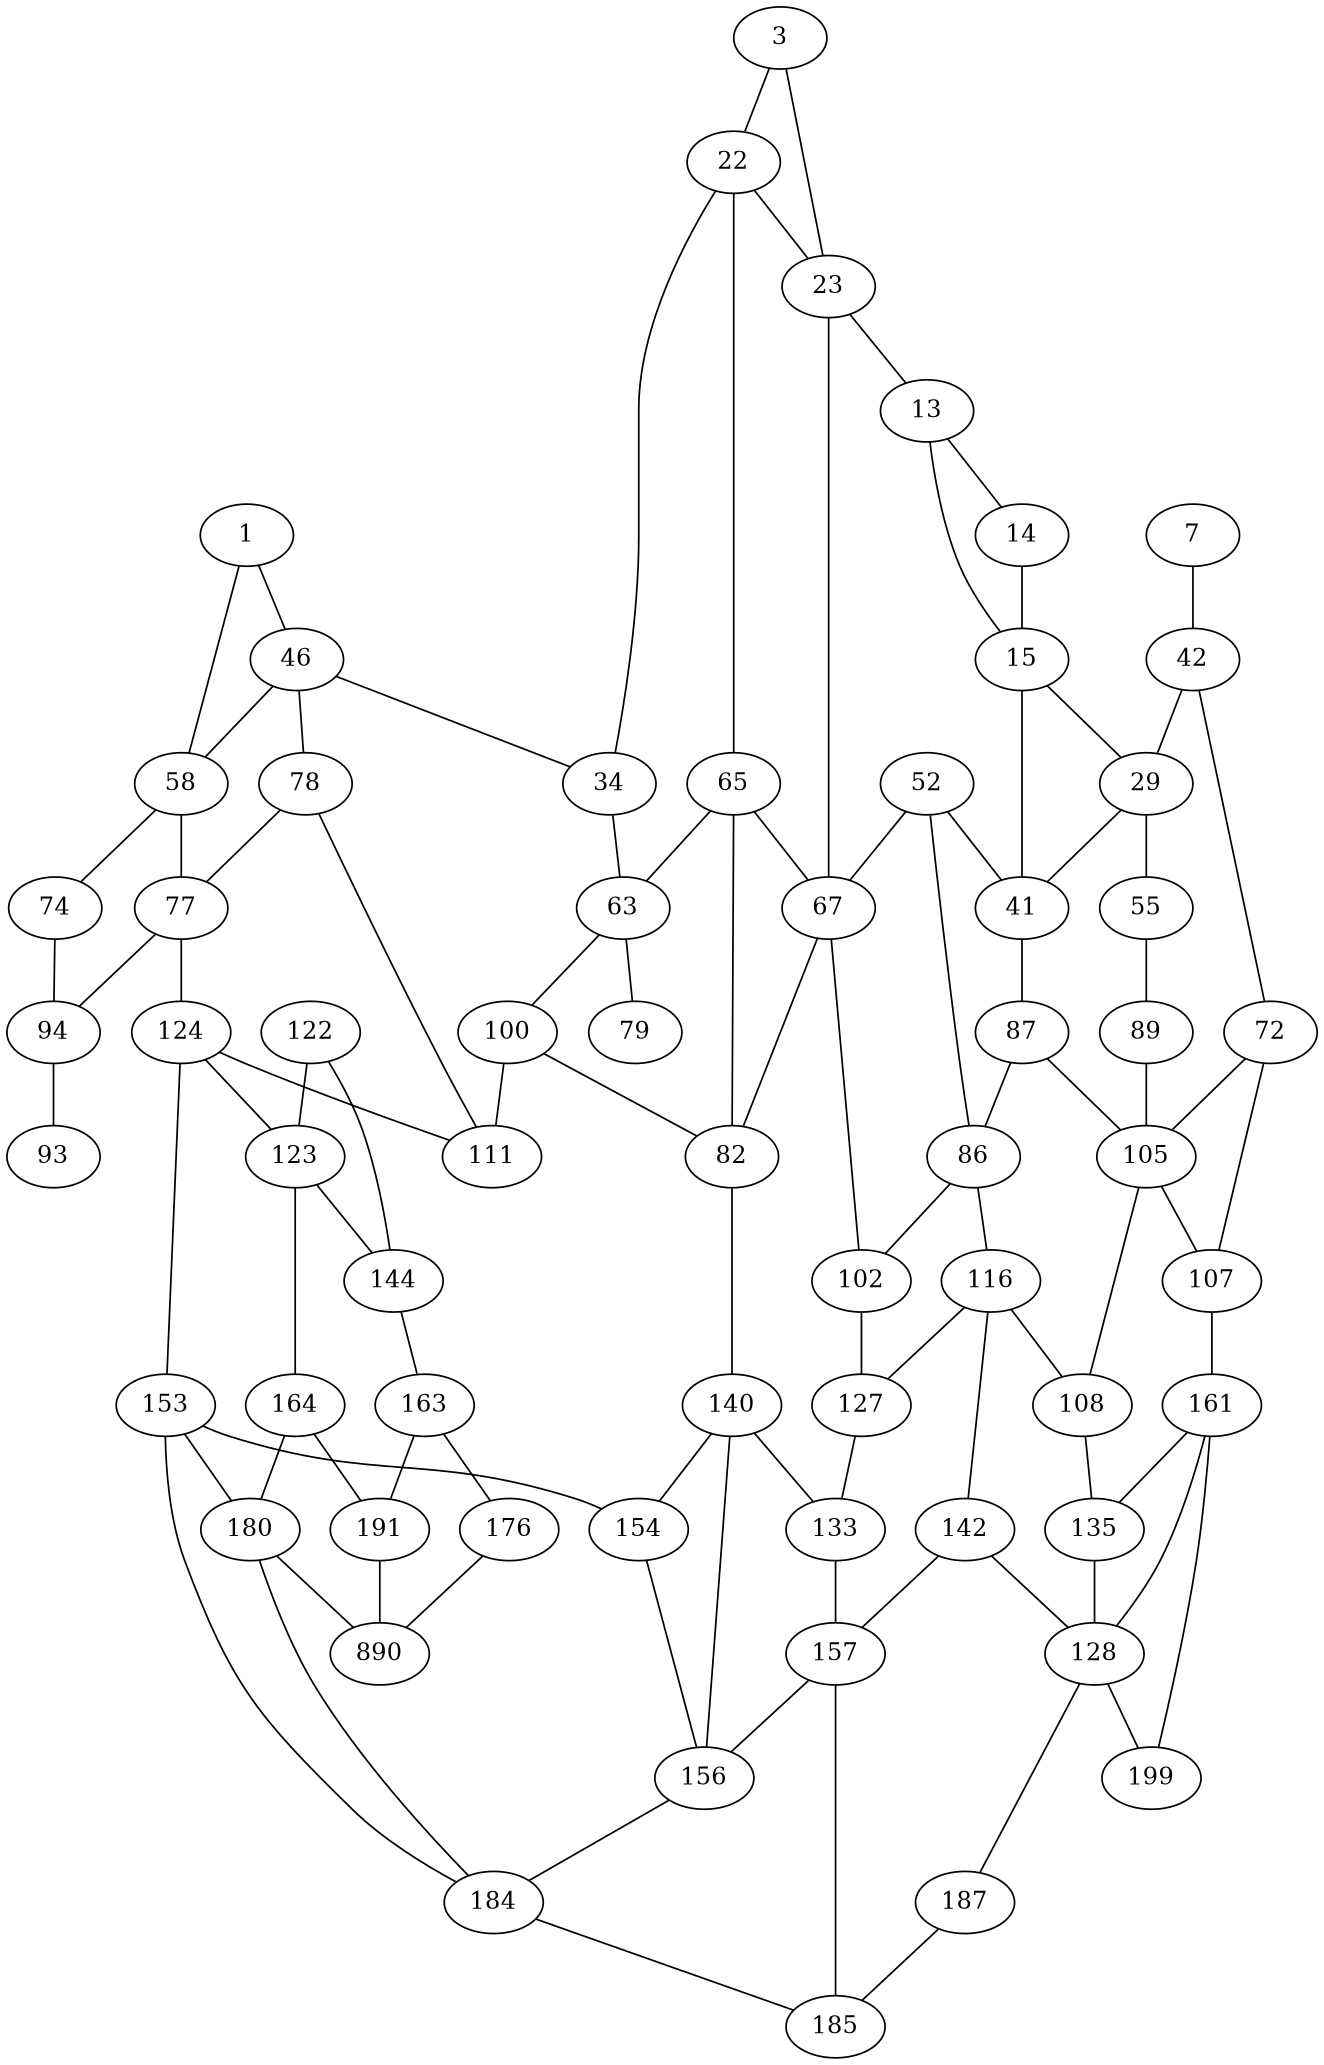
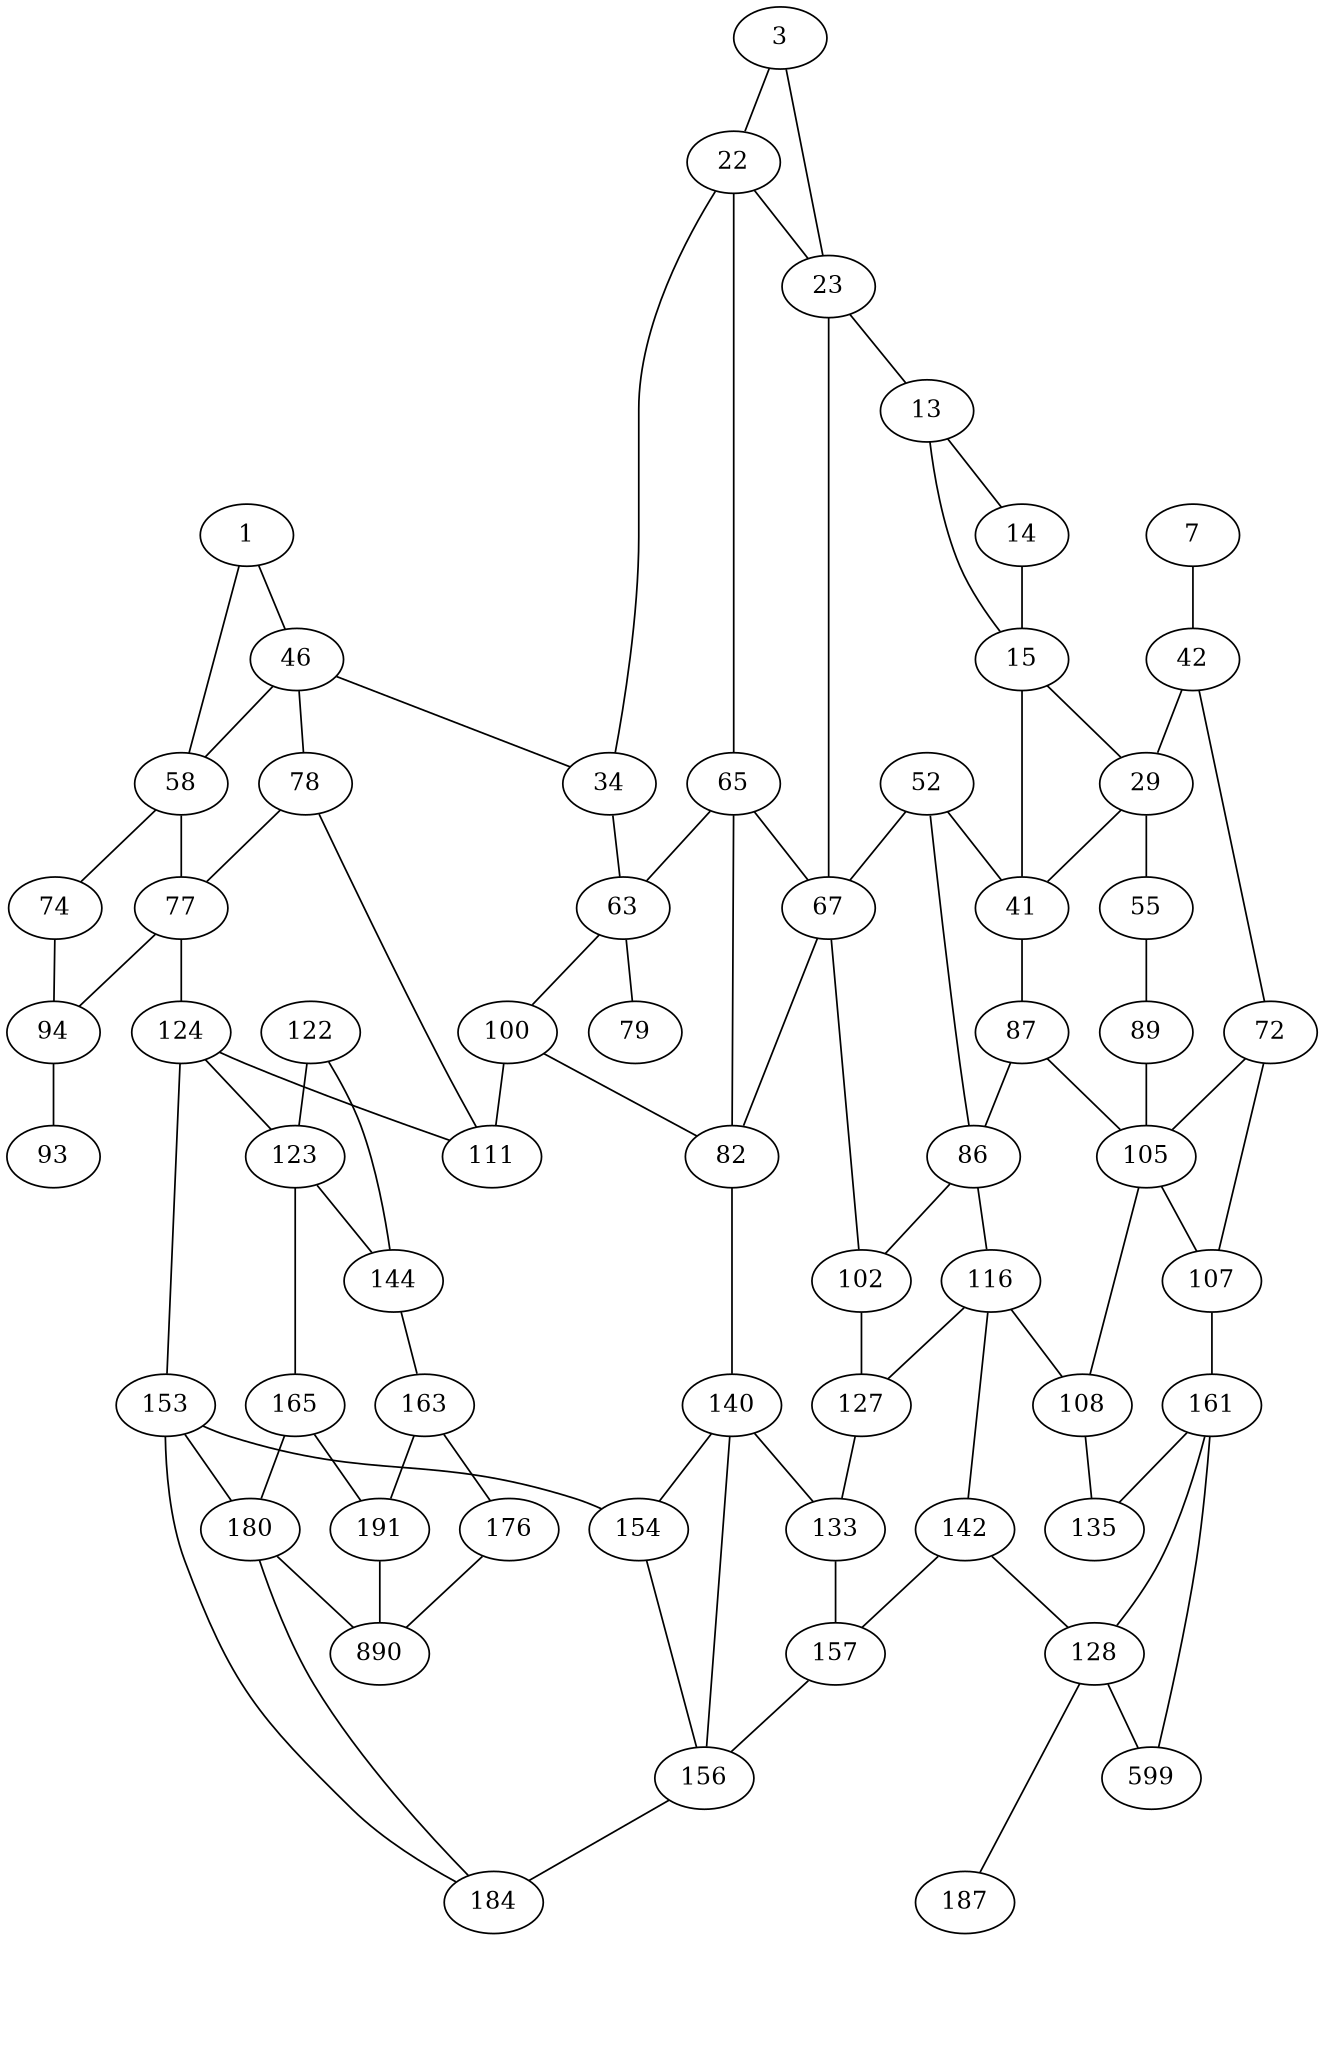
node "164": label "164" -> "165"
edge "135" -- "128": removed
node "199": label "199" -> "599"
node "185": removed
